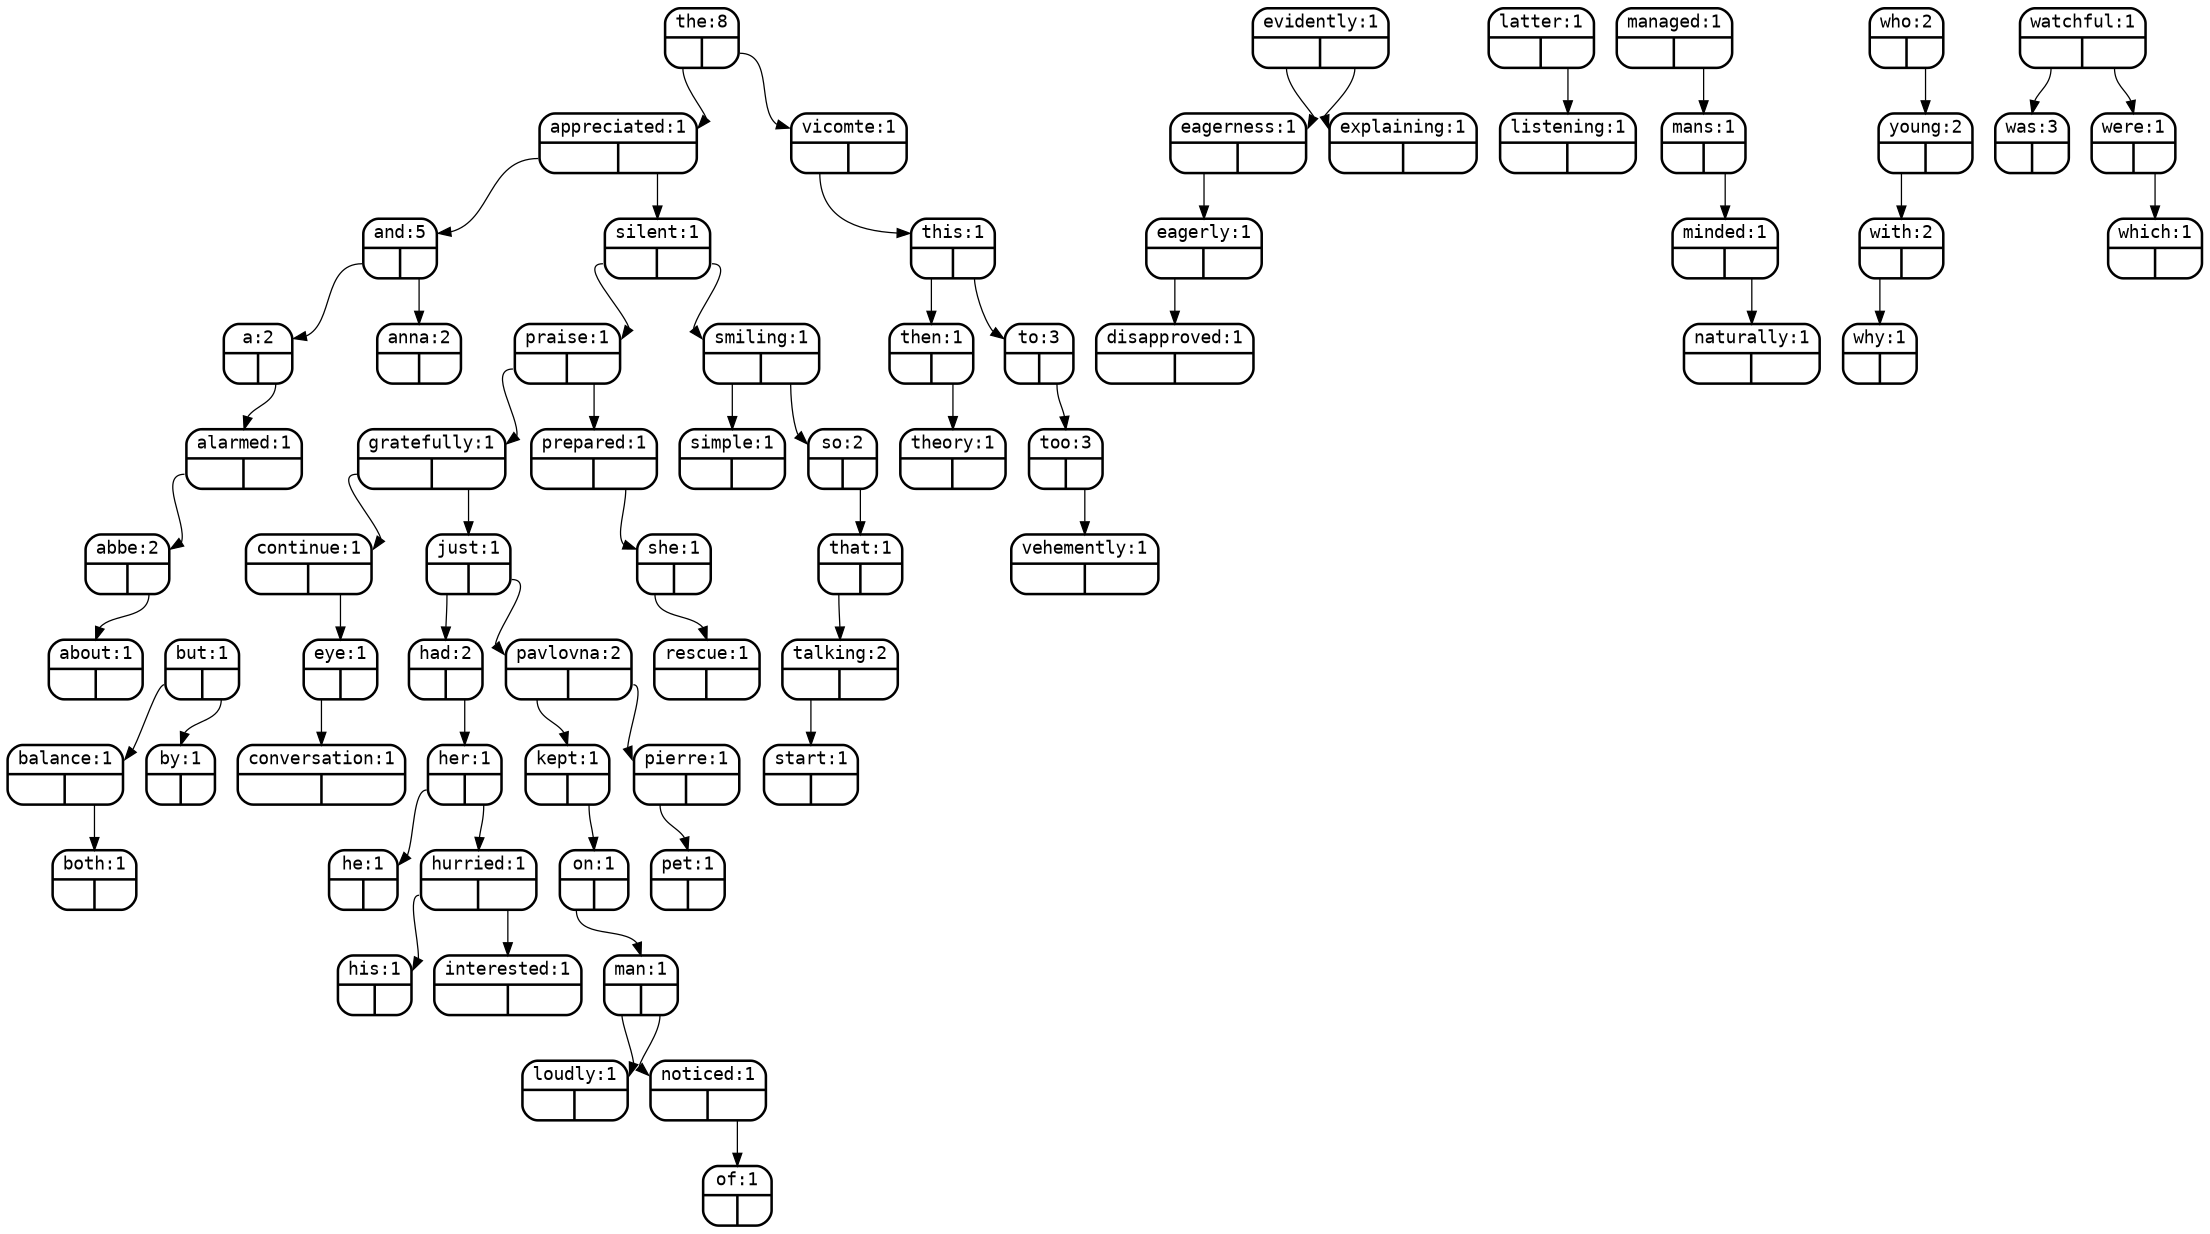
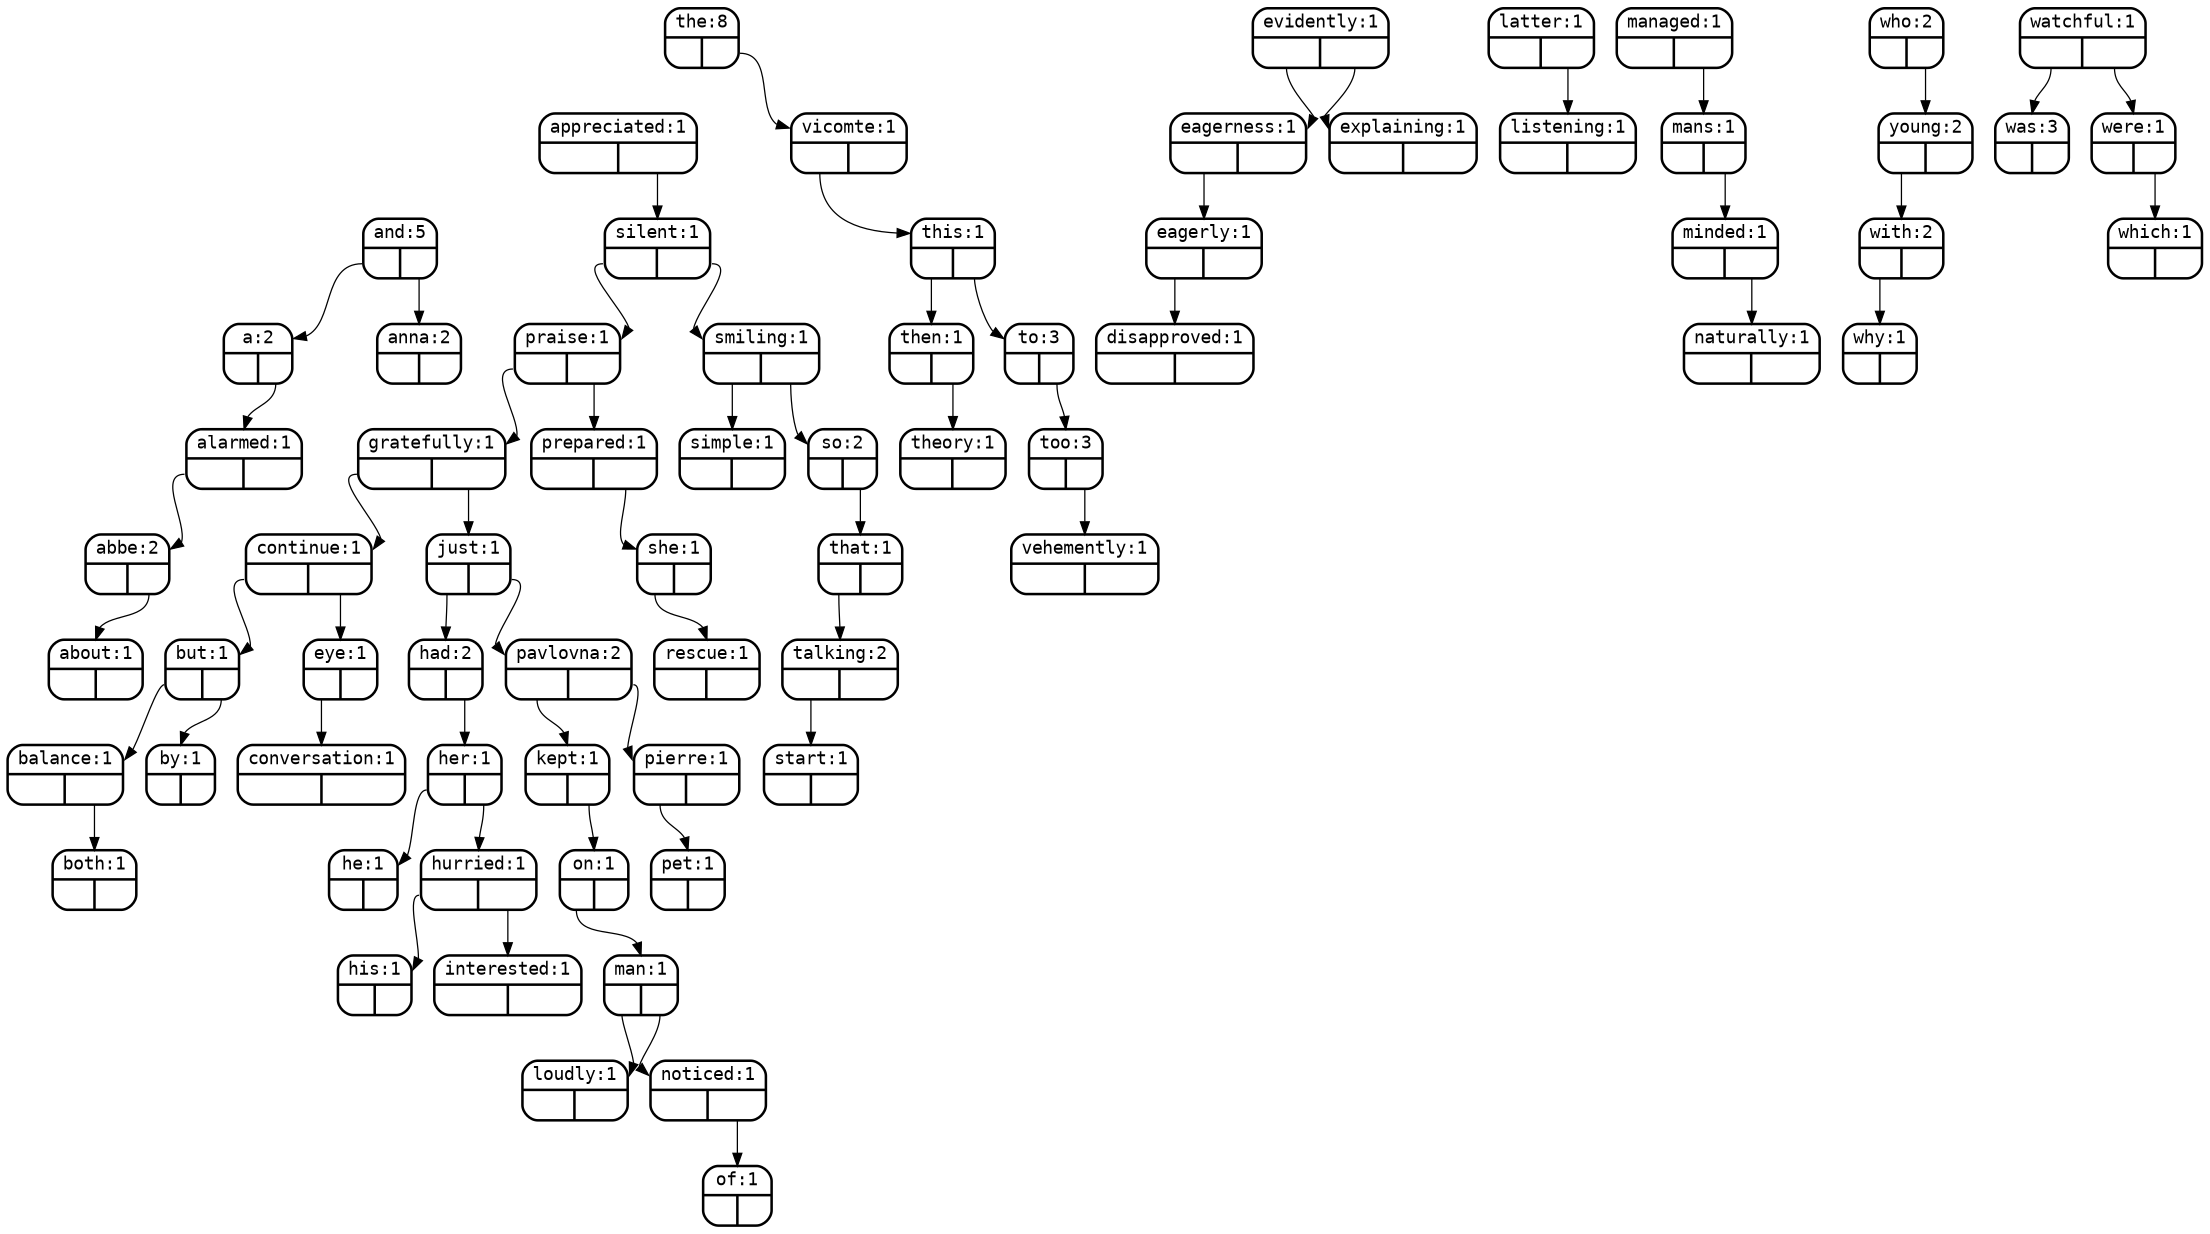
edge "the:8" -> "appreciated:1": removed
edge "appreciated:1" -> "and:5": removed
edge "continue:1" -> "but:1": added
